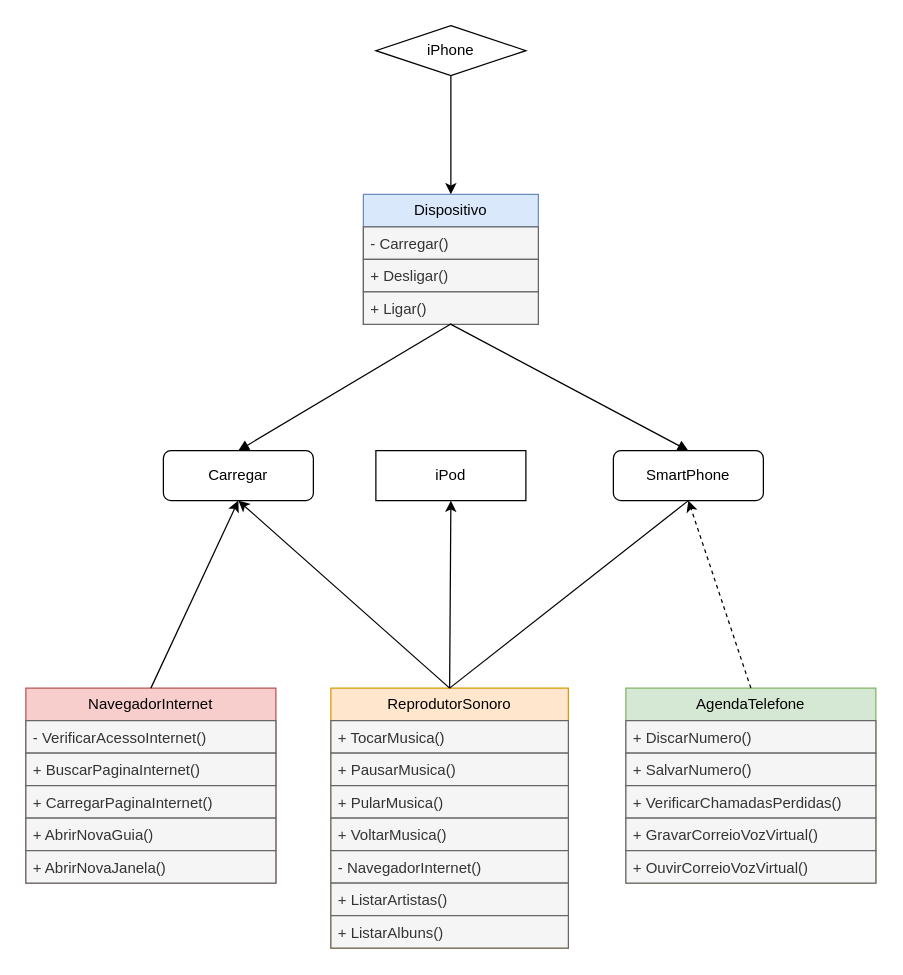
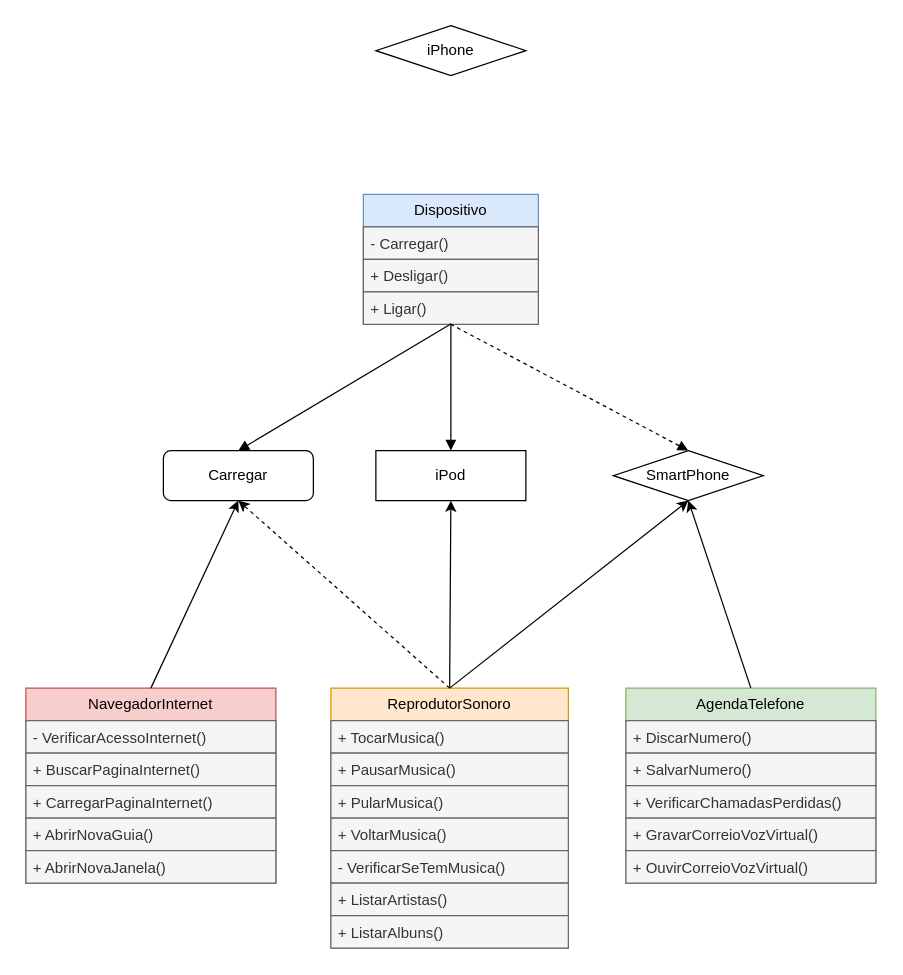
edge "iPhone" -> "Dispositivo": removed
edge "Dispositivo" -> "iPod": added
edge "+ Ligar()" -> "SmartPhone": style solid -> dashed
node "SmartPhone": shape rounded rectangle -> diamond
edge "SmartPhone" -- "ReprodutorSonoro": arrowhead none -> classic
edge "ReprodutorSonoro" -> "Carregar": style solid -> dashed
edge "AgendaTelefone" -> "SmartPhone": style dashed -> solid
node "- NavegadorInternet()": label "- NavegadorInternet()" -> "- VerificarSeTemMusica()"
